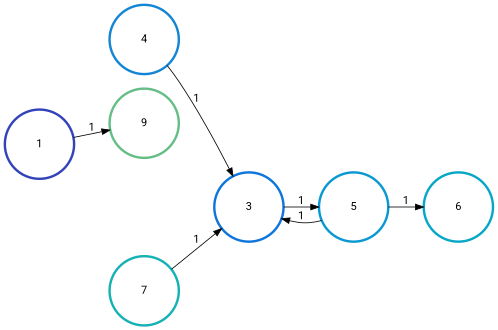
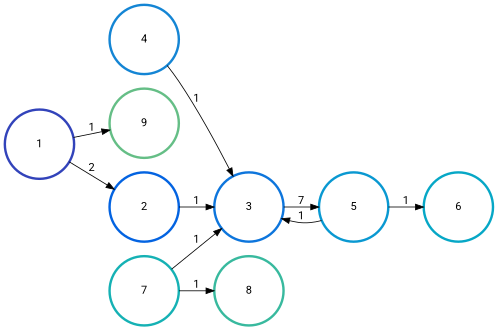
edge "3" -> "5": label "1" -> "7"
node "2": added
node "8": added
